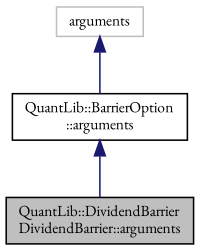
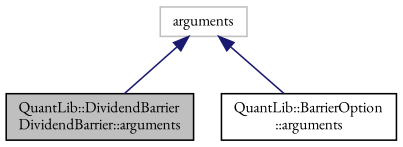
edge "QuantLib::DividendBarrier DividendBarrier::arguments" -> "QuantLib::BarrierOption ::arguments": now "QuantLib::DividendBarrier DividendBarrier::arguments" -> "arguments"
